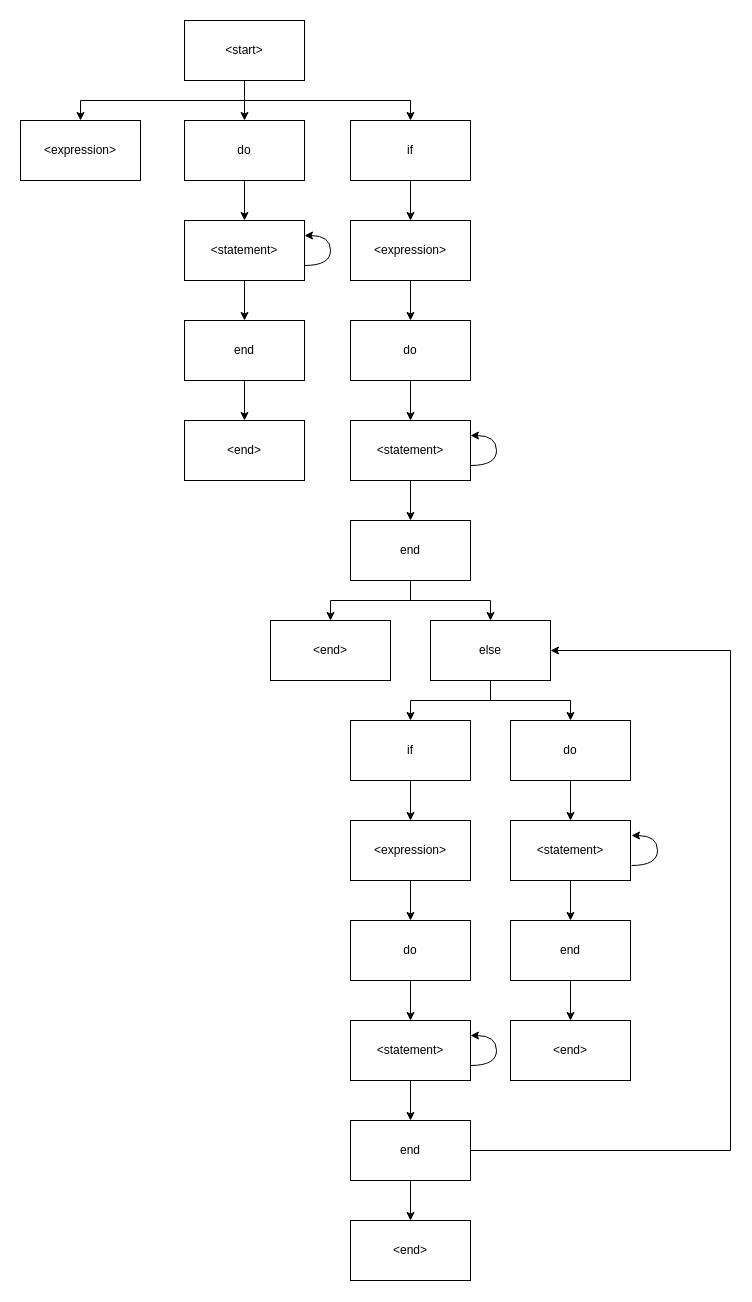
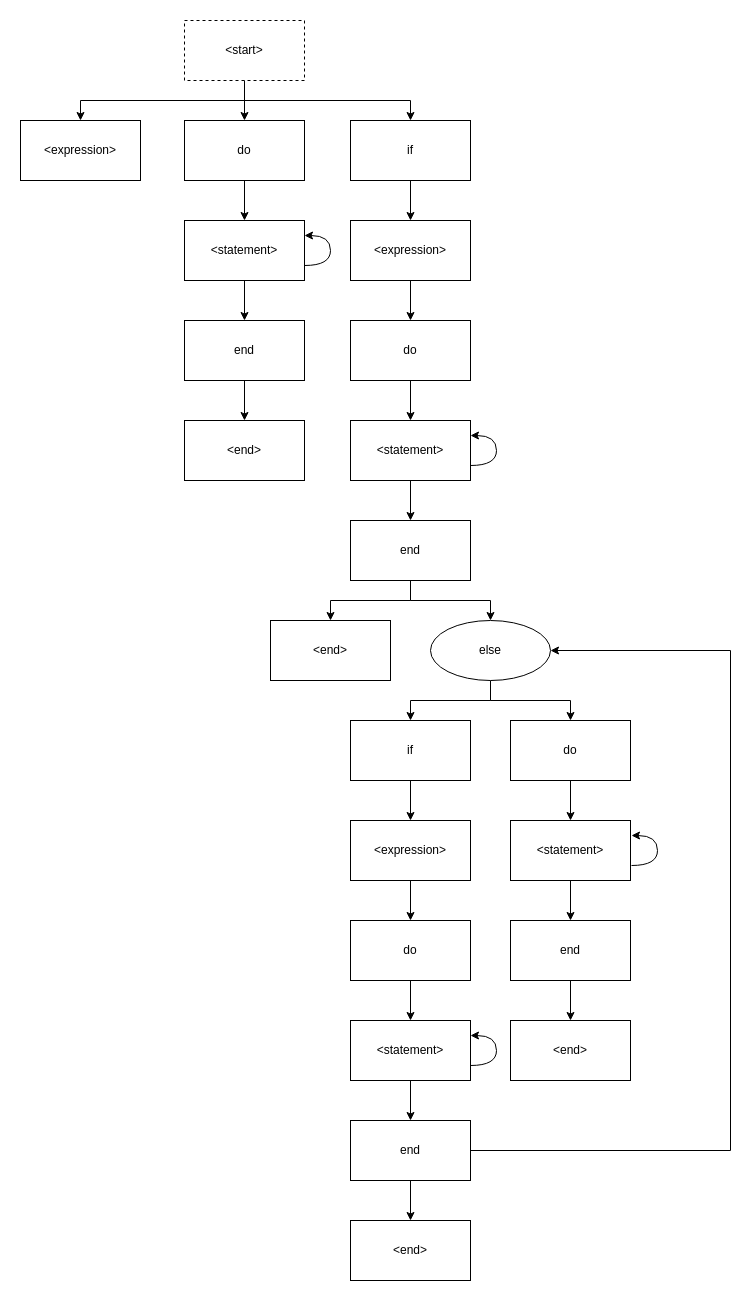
node "<start>": style solid -> dashed
node "else": shape rectangle -> ellipse
